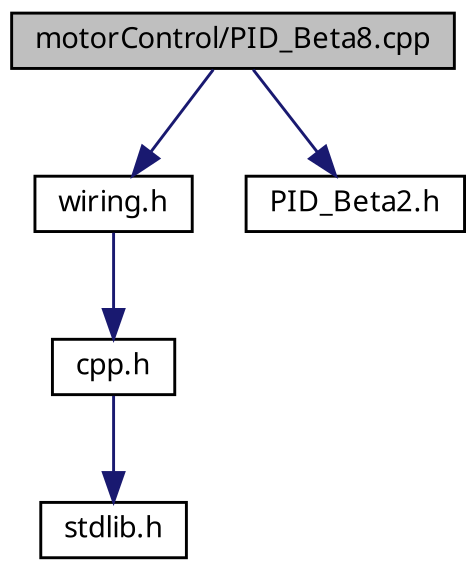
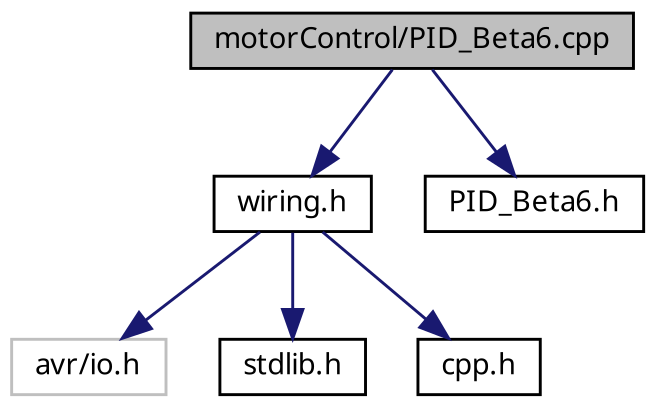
node "motorControl/PID_Beta8.cpp": label "motorControl/PID_Beta8.cpp" -> "motorControl/PID_Beta6.cpp"
node "PID_Beta2.h": label "PID_Beta2.h" -> "PID_Beta6.h"
node "avr/io.h": added
edge "cpp.h" -> "stdlib.h": now "wiring.h" -> "stdlib.h"
